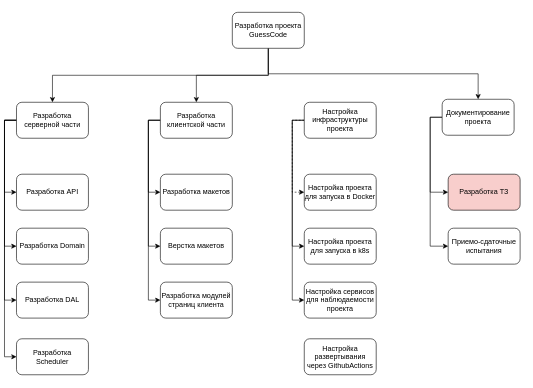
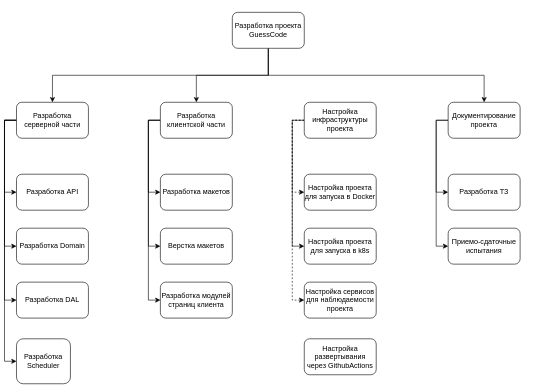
node "Документирование проекта": moved (479, 117) -> (485, 120)
node "Разработка ТЗ": fillcolor #f8cecc -> #ffffff
edge "Настройка инфраструктуры проекта" -> "Настройка сервисов для наблюдаемости проекта": style solid -> dashed
node "Разработка Scheduler": size 72x36 -> 54x45
